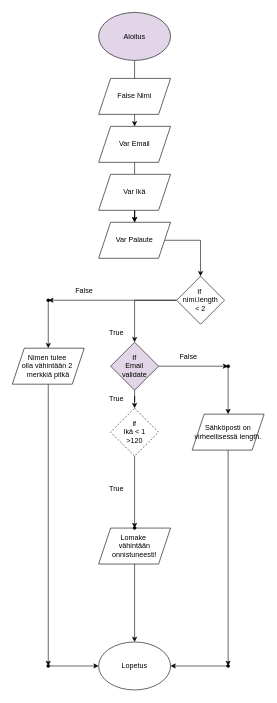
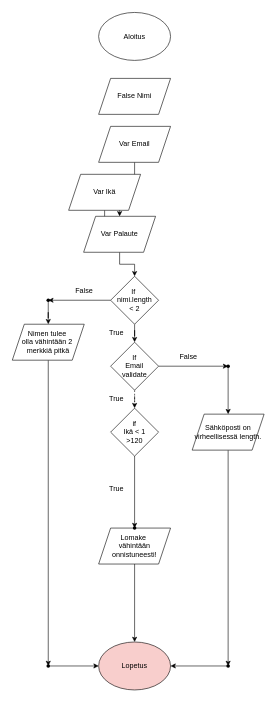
node "Aloitus": fillcolor #e1d5e7 -> #ffffff
edge "Aloitus" -> "Var Email": removed
node "Var Ikä": moved (135, 192) -> (105, 192)
node "Var Palaute": moved (135, 240) -> (120, 234)
node "If nimi.length < 2": moved (201, 300) -> (135, 300)
node "Nimen tulee olla vähintään 2 merkkiä pitkä": moved (48, 366) -> (48, 342)
node "If Email validate": fillcolor #e1d5e7 -> #ffffff
edge "If Email validate" -> "if Ikä < 1 >120": style solid -> dashed
node "if Ikä < 1 >120": style dashed -> solid
node "Lopetus": fillcolor #ffffff -> #f8cecc
